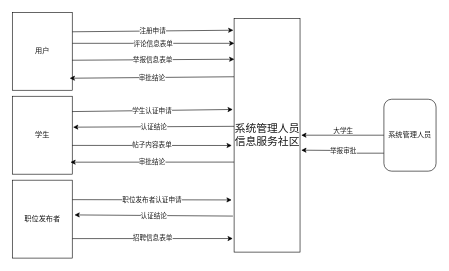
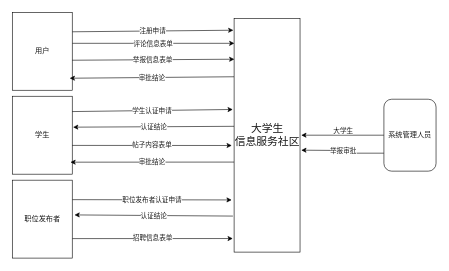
node "系统管理人员 信息服务社区": label "系统管理人员 信息服务社区" -> "大学生 信息服务社区"
